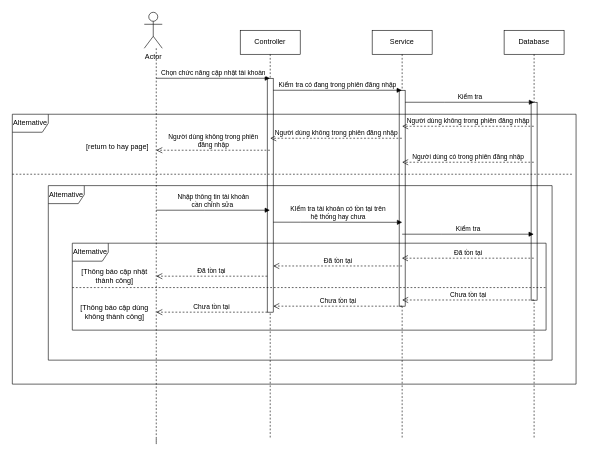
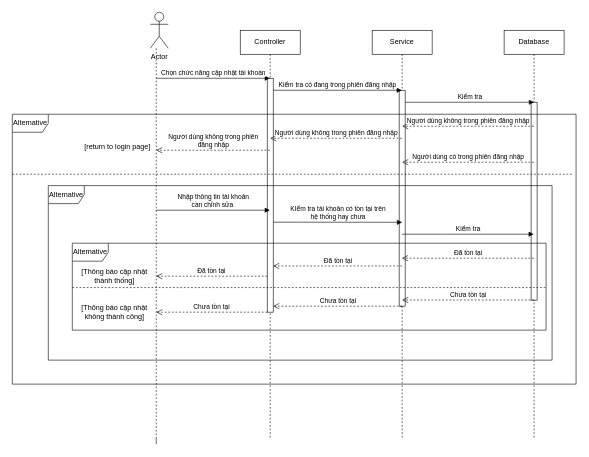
node "Actor": moved (153, 30) -> (159, 30)
node "[return to hay page]": label "[return to hay page]" -> "[return to login page]"
node "[Thông báo cập nhật thành công]": label "[Thông báo cập nhật thành công]" -> "[Thông báo cập nhật thành thống]"
node "[Thông báo cập dùng không thành công]": label "[Thông báo cập dùng không thành công]" -> "[Thông báo cập nhật không thành công]"
